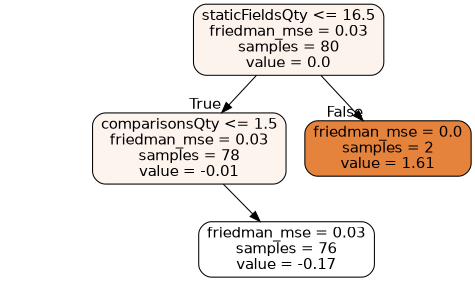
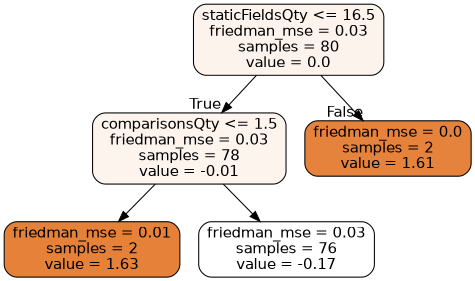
node "friedman_mse = 0.01 samples = 2 value = 1.63": added
